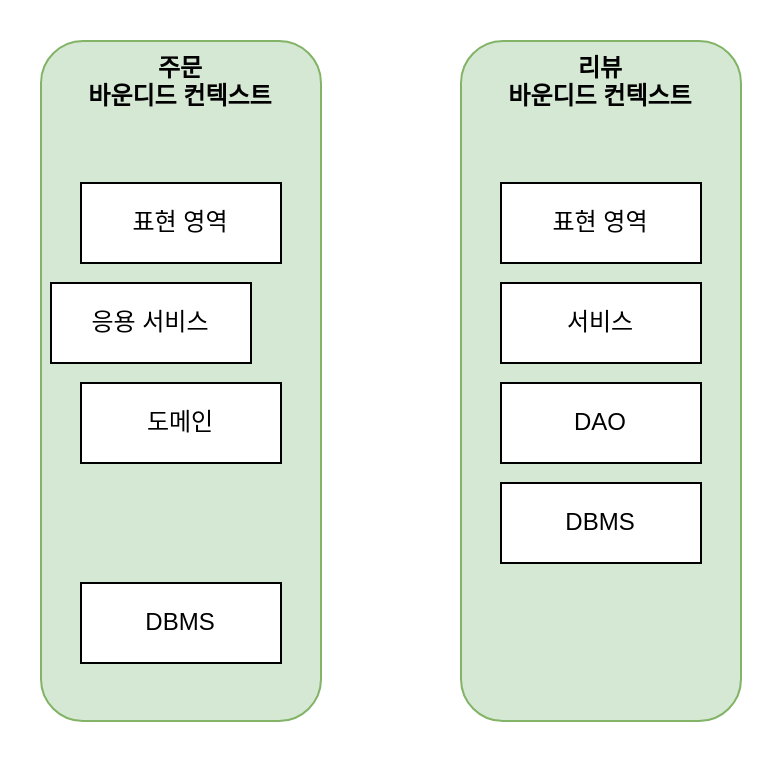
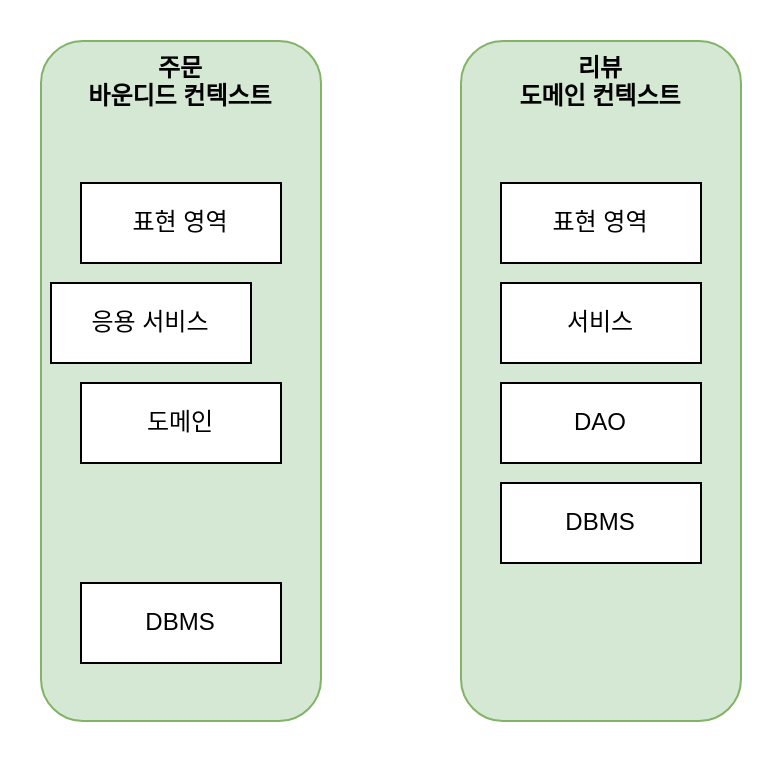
node "리뷰 바운디드 컨텍스트": label "리뷰 바운디드 컨텍스트" -> "리뷰 도메인 컨텍스트"
